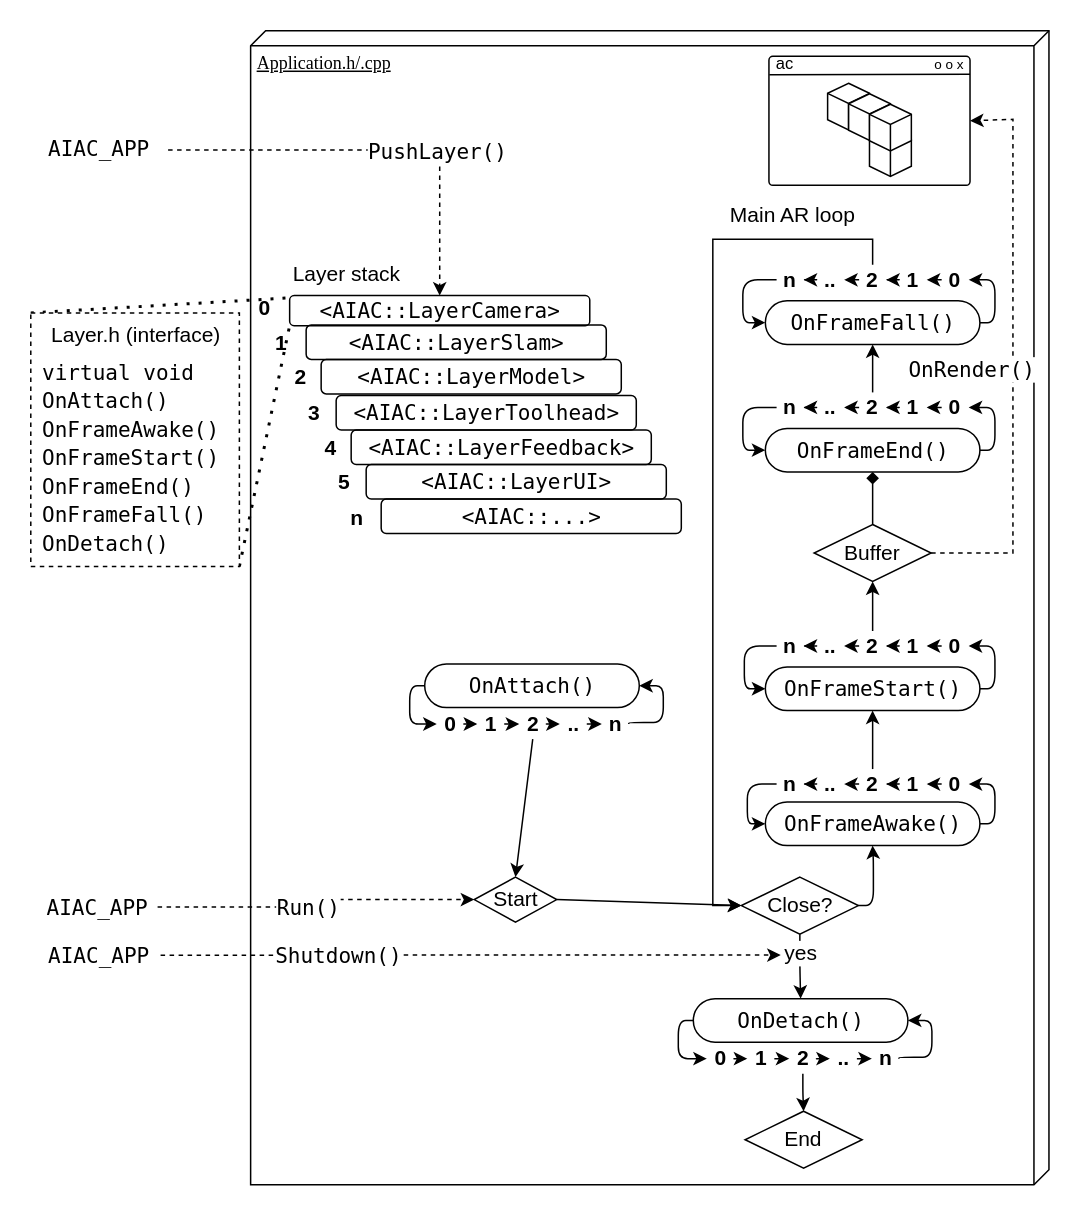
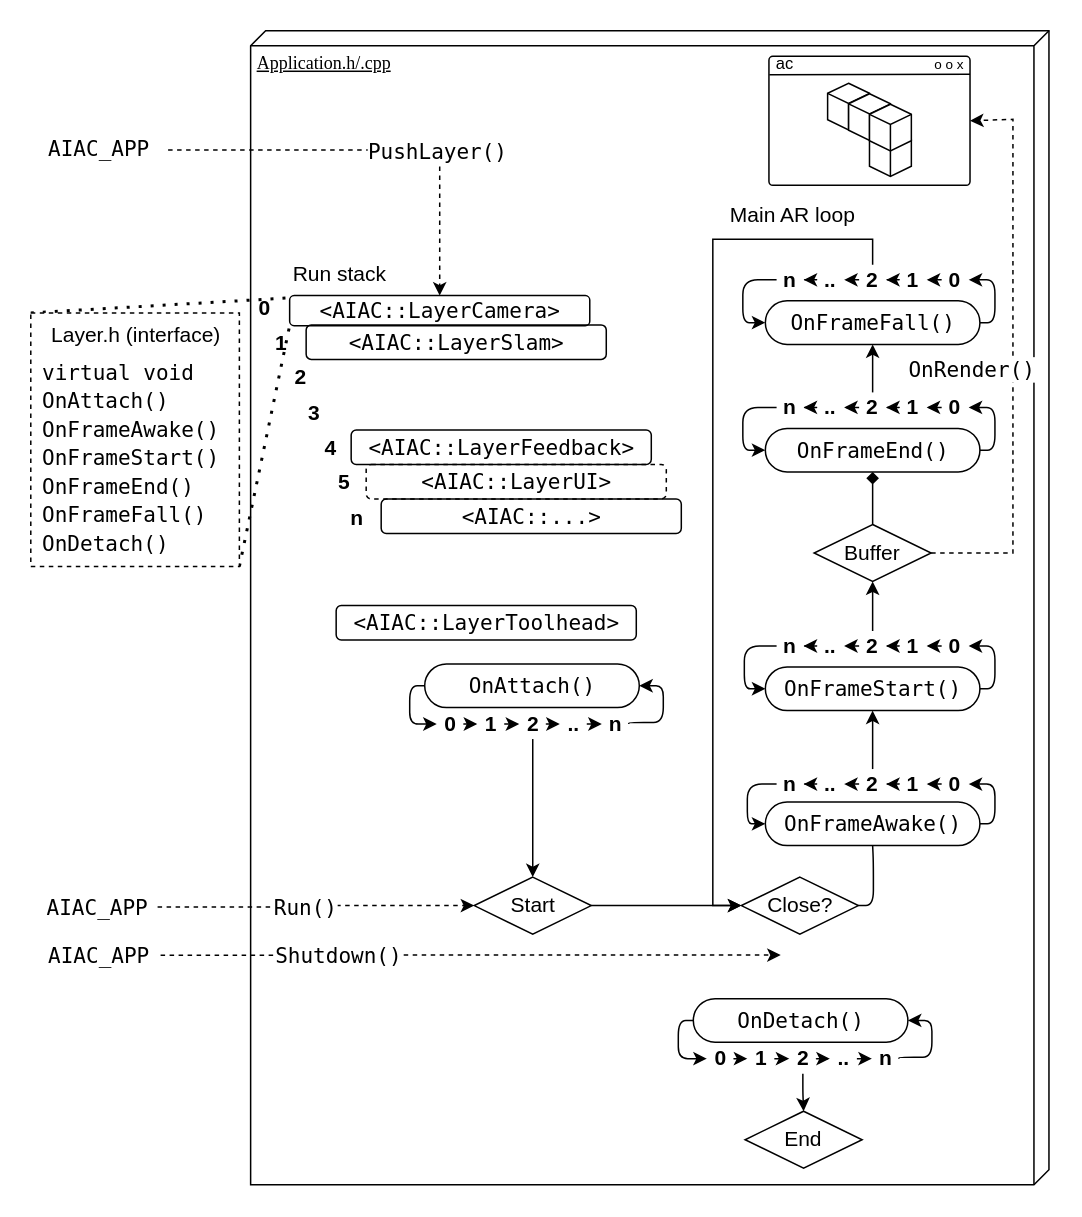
node "Layer stack": label "Layer stack" -> "Run stack"
node "<AIAC::LayerModel>": removed
node "<AIAC::LayerToolhead>": moved (486, 413) -> (486, 623)
node "<AIAC::LayerUI>": style solid -> dashed
edge "Close?" -> "OnFrameAwake()": arrowhead classic -> none
node "Start": size 83x45 -> 117x57
edge "Close?" -> "OnDetach()": removed, label "yes"
